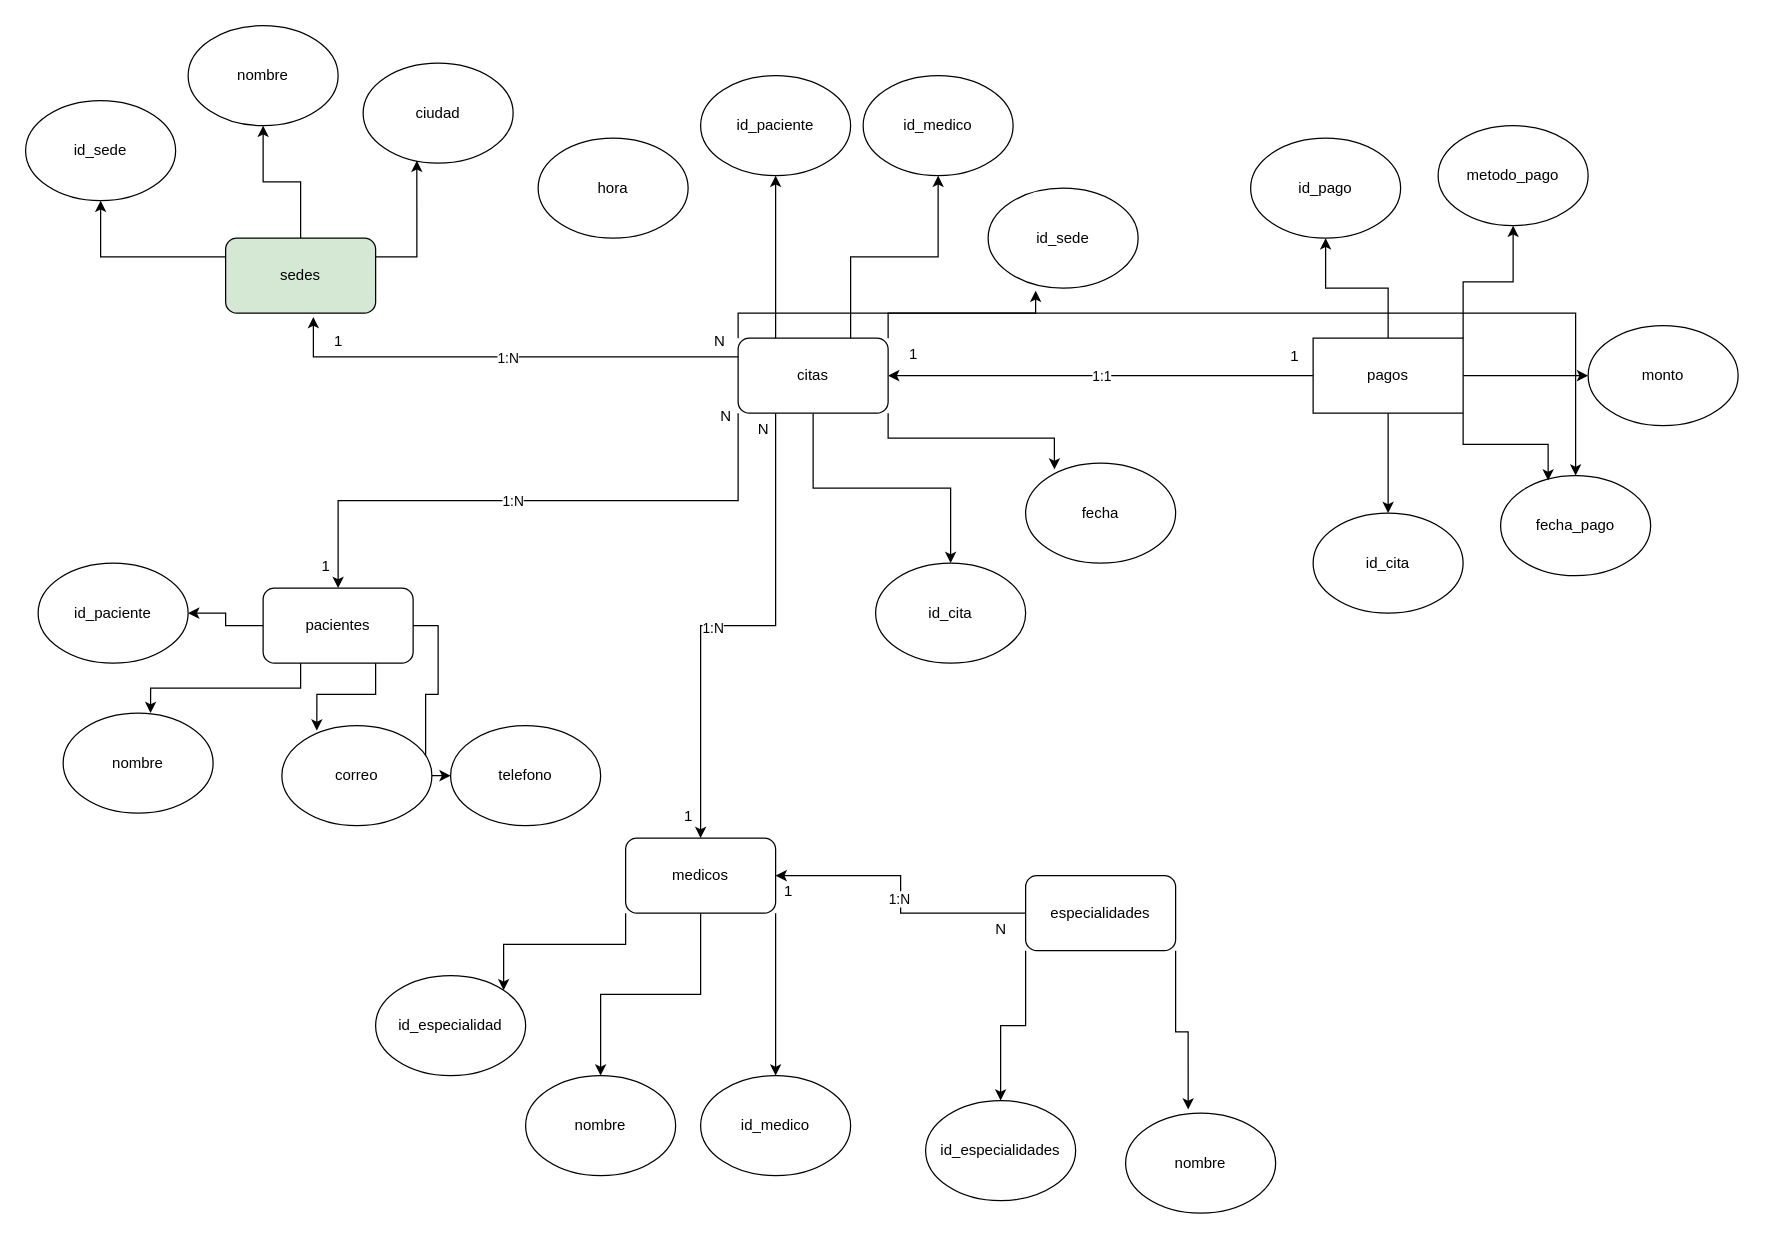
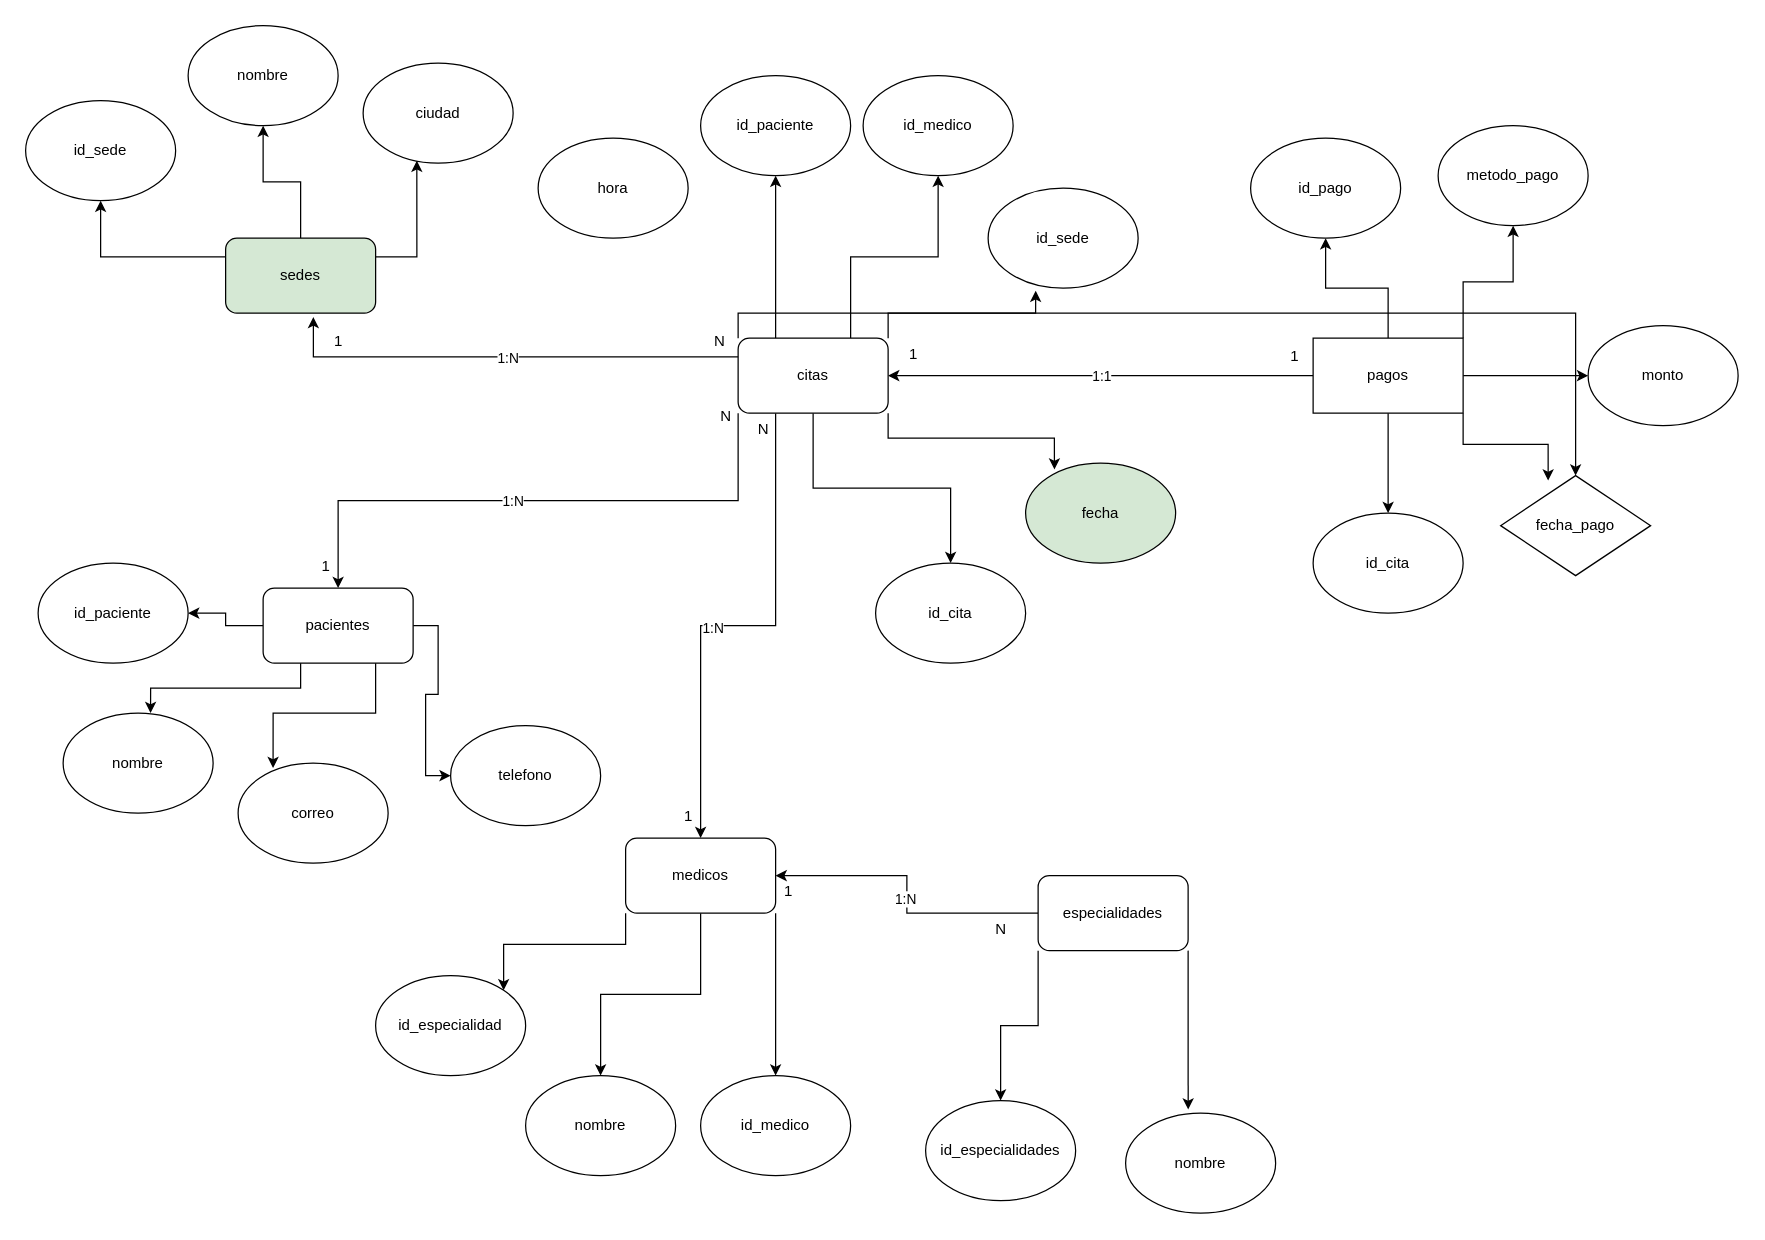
node "fecha": fillcolor #ffffff -> #d5e8d4
node "fecha_pago": shape ellipse -> diamond
node "correo": moved (357, 776) -> (313, 813)
node "especialidades": moved (1101, 913) -> (1113, 913)
